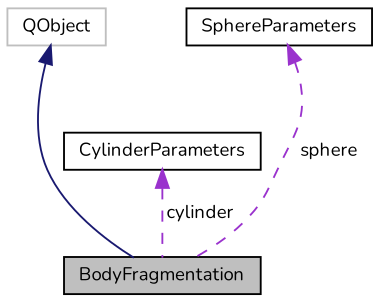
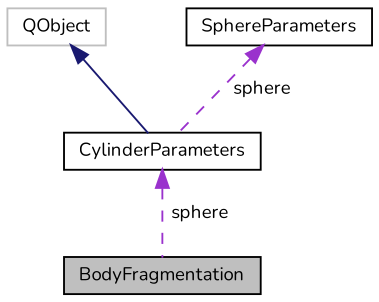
edge "BodyFragmentation" -> "SphereParameters": now "CylinderParameters" -> "SphereParameters"
edge "BodyFragmentation" -> "QObject": now "CylinderParameters" -> "QObject"
edge "BodyFragmentation" -> "CylinderParameters": label " cylinder" -> " sphere"
